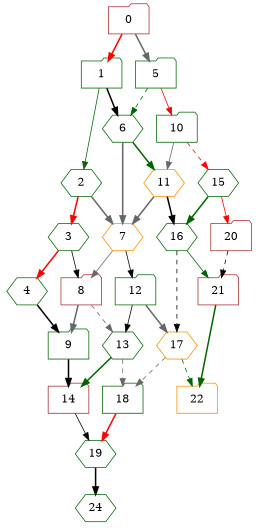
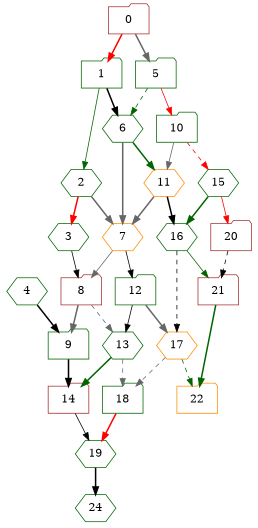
edge "3" -> "4": removed
